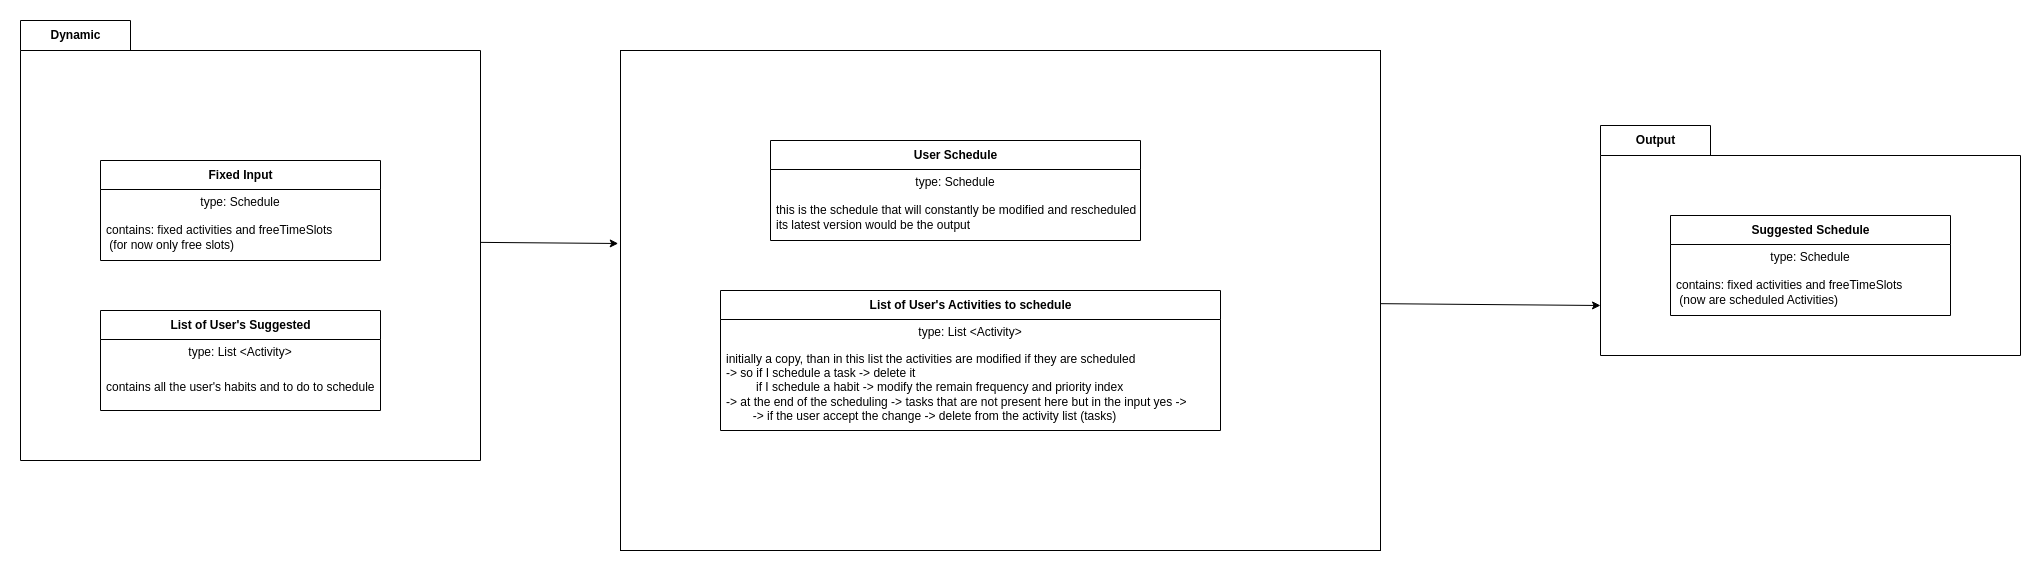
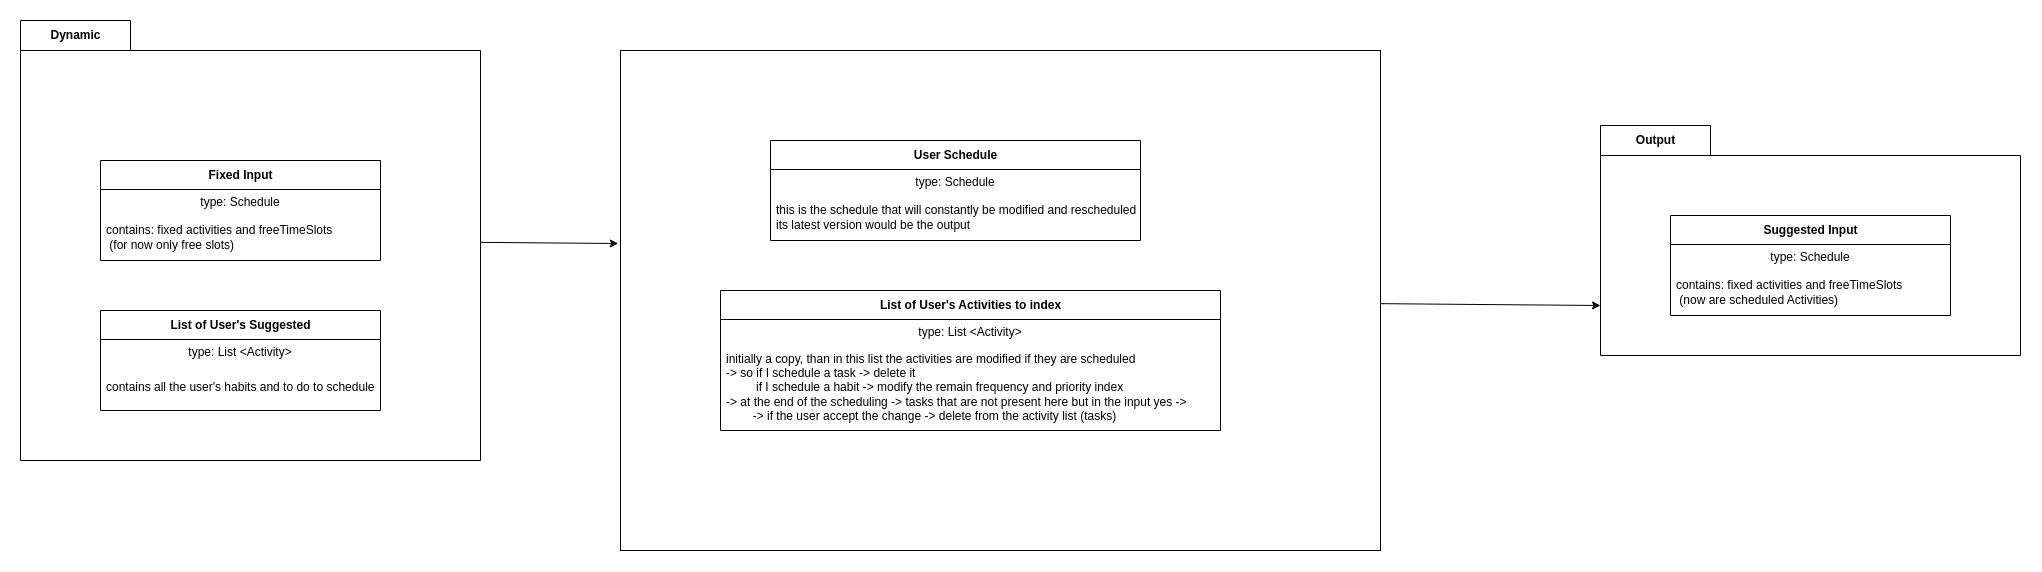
node "Suggested Schedule": label "Suggested Schedule" -> "Suggested Input"
node "List of User's Activities to schedule": label "List of User's Activities to schedule" -> "List of User's Activities to index"
